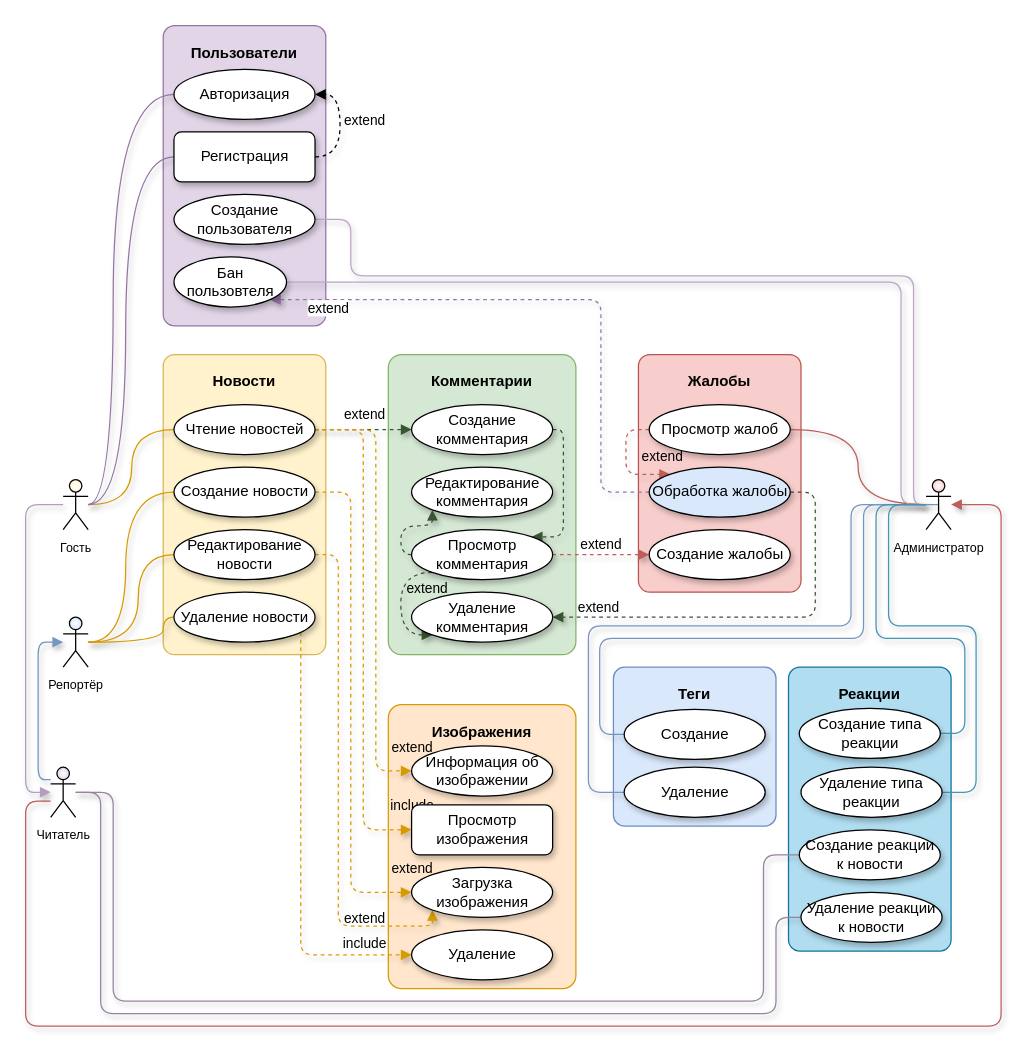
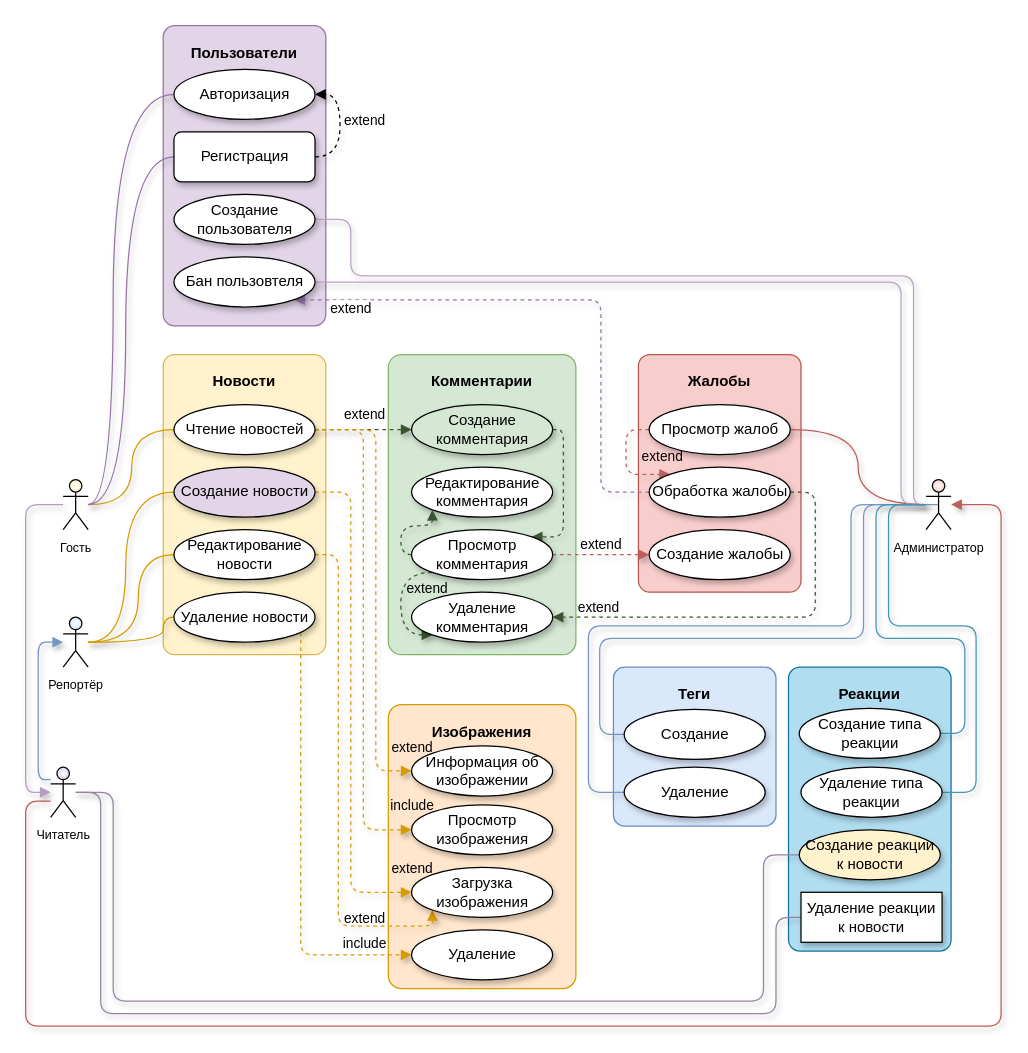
node "Бан пользовтеля": size 113x50 -> 141x50
node "Создание комментария": fillcolor #ffffff -> #d5e8d4
node "Создание новости": fillcolor #ffffff -> #e1d5e7
node "Обработка жалобы": fillcolor #dae8fc -> #ffffff
node "Просмотр изображения": shape rounded rectangle -> ellipse
node "Создание реакции к новости": fillcolor #ffffff -> #fff2cc
node "Удаление реакции к новости": shape ellipse -> rectangle
